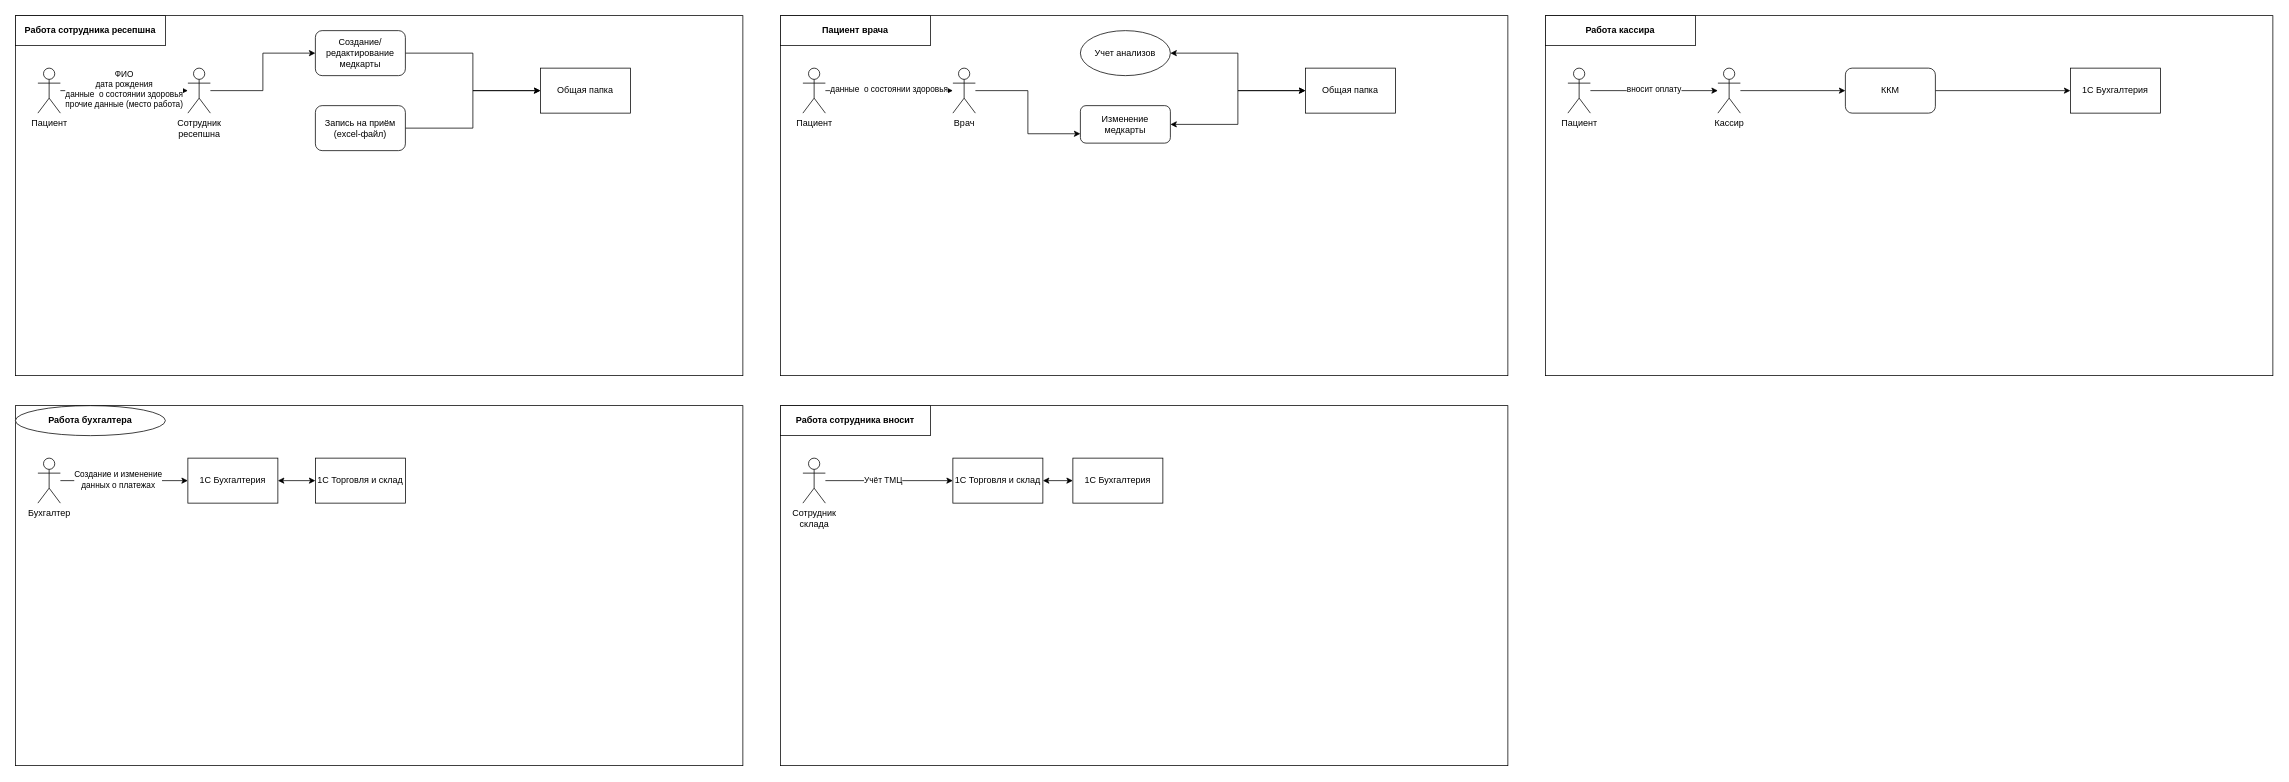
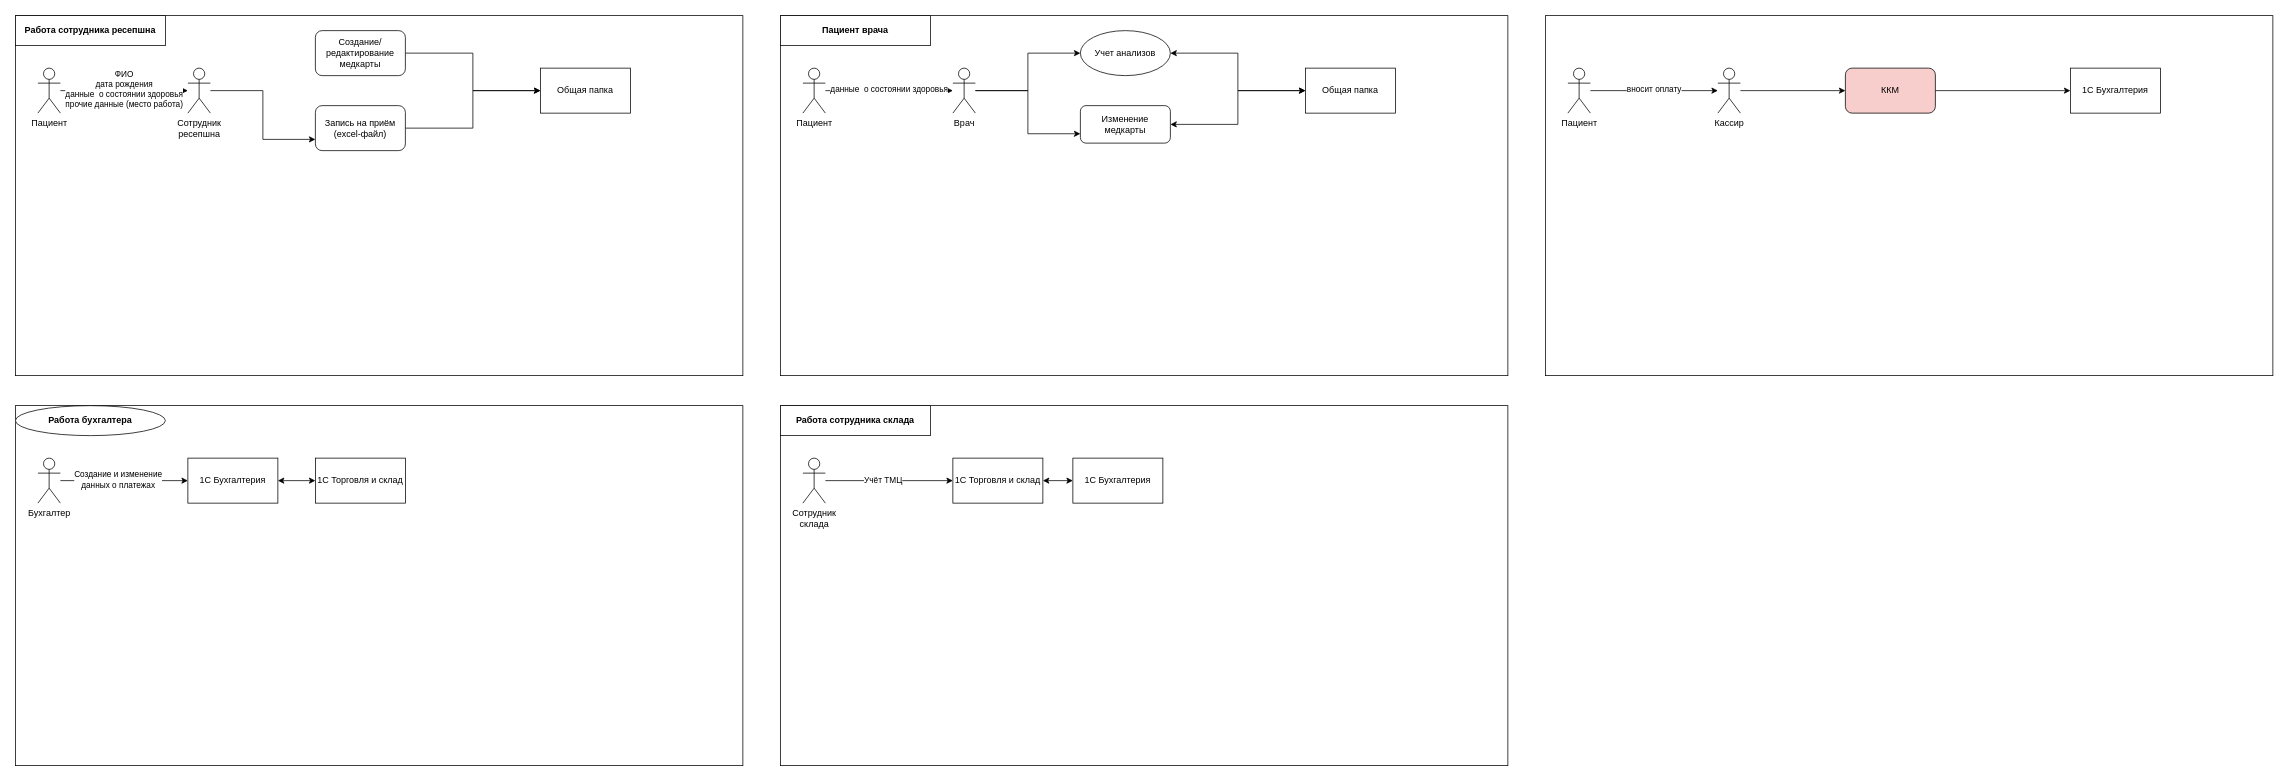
node "Работа кассира": removed
edge "Сотрудник ресепшна" -> "Создание/редактирование медкарты": removed
edge "Врач" -> "Учет анализов": added
node "ККМ": fillcolor #ffffff -> #f8cecc
edge "Сотрудник ресепшна" -> "Запись на приём (excel-файл)": added
node "Работа сотрудника вносит": label "Работа сотрудника вносит" -> "Работа сотрудника склада"
